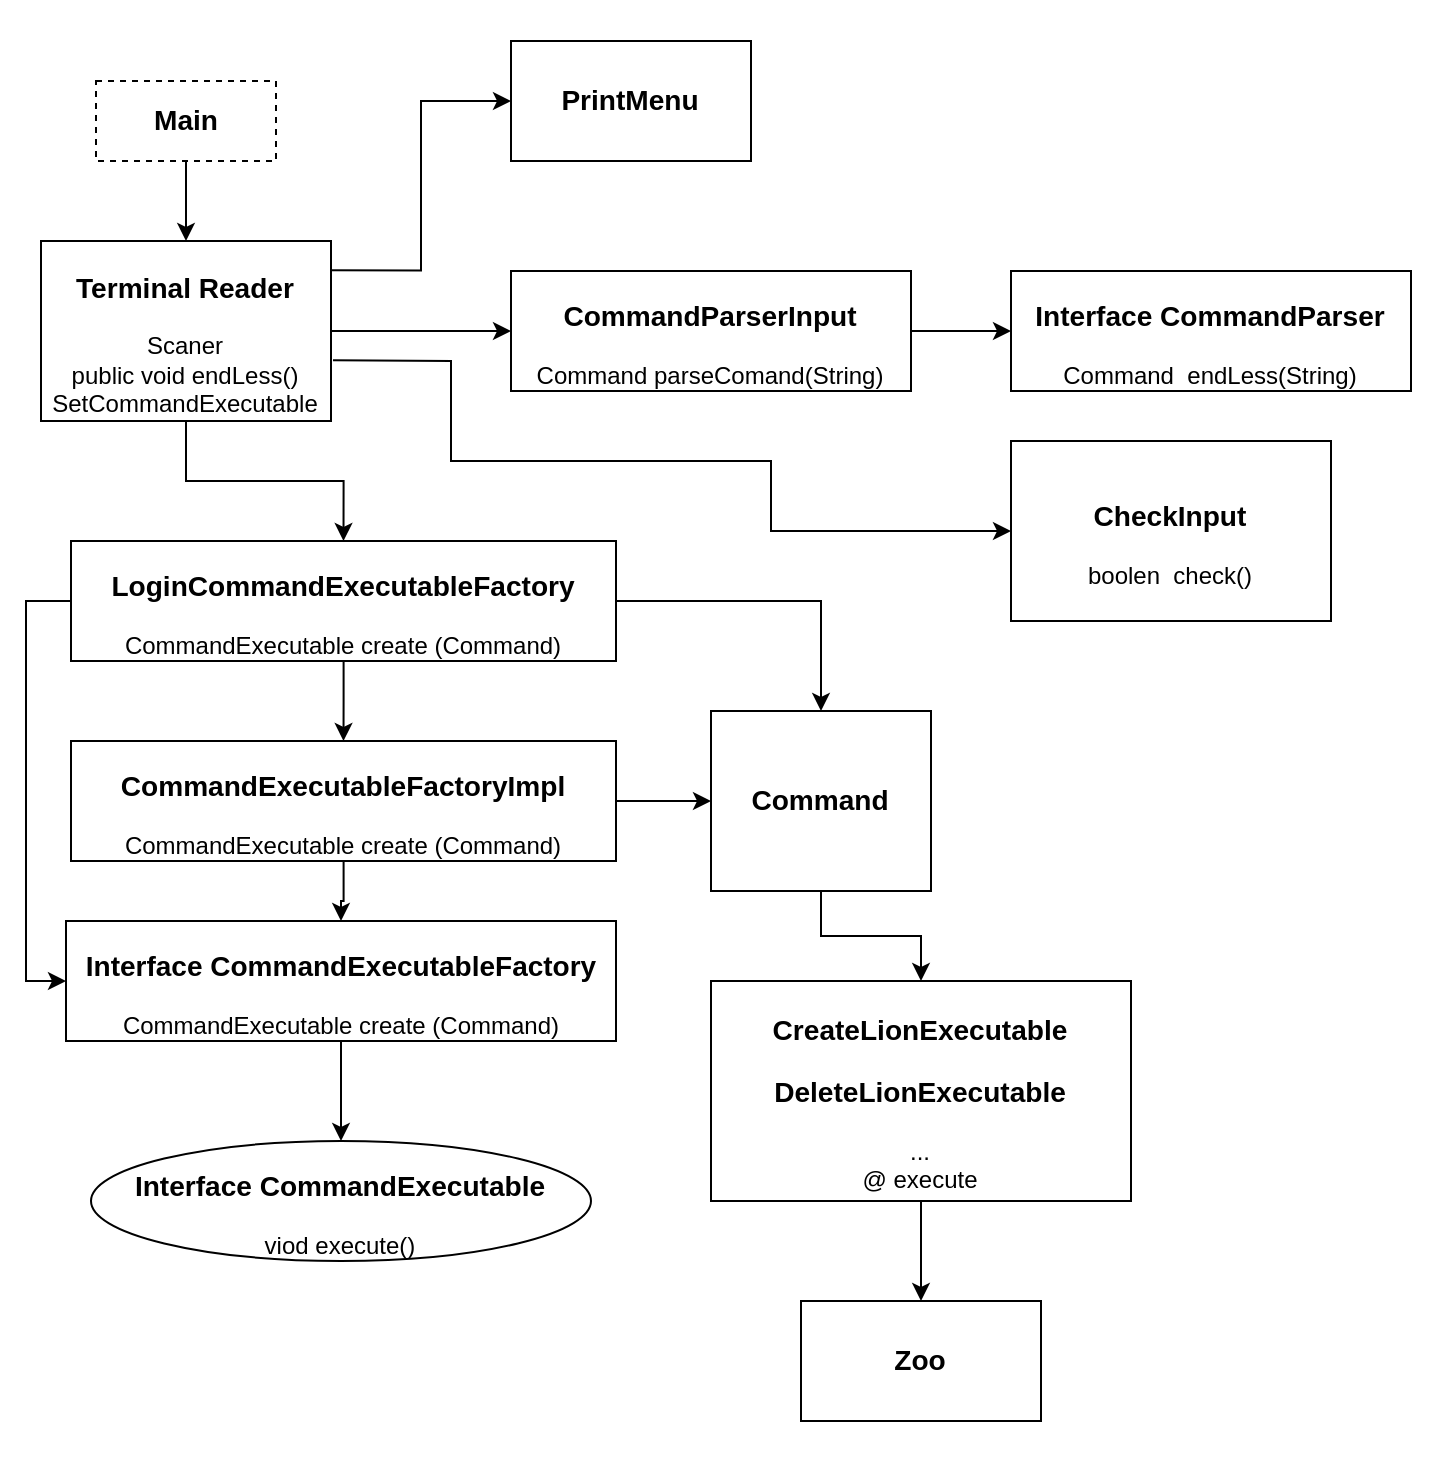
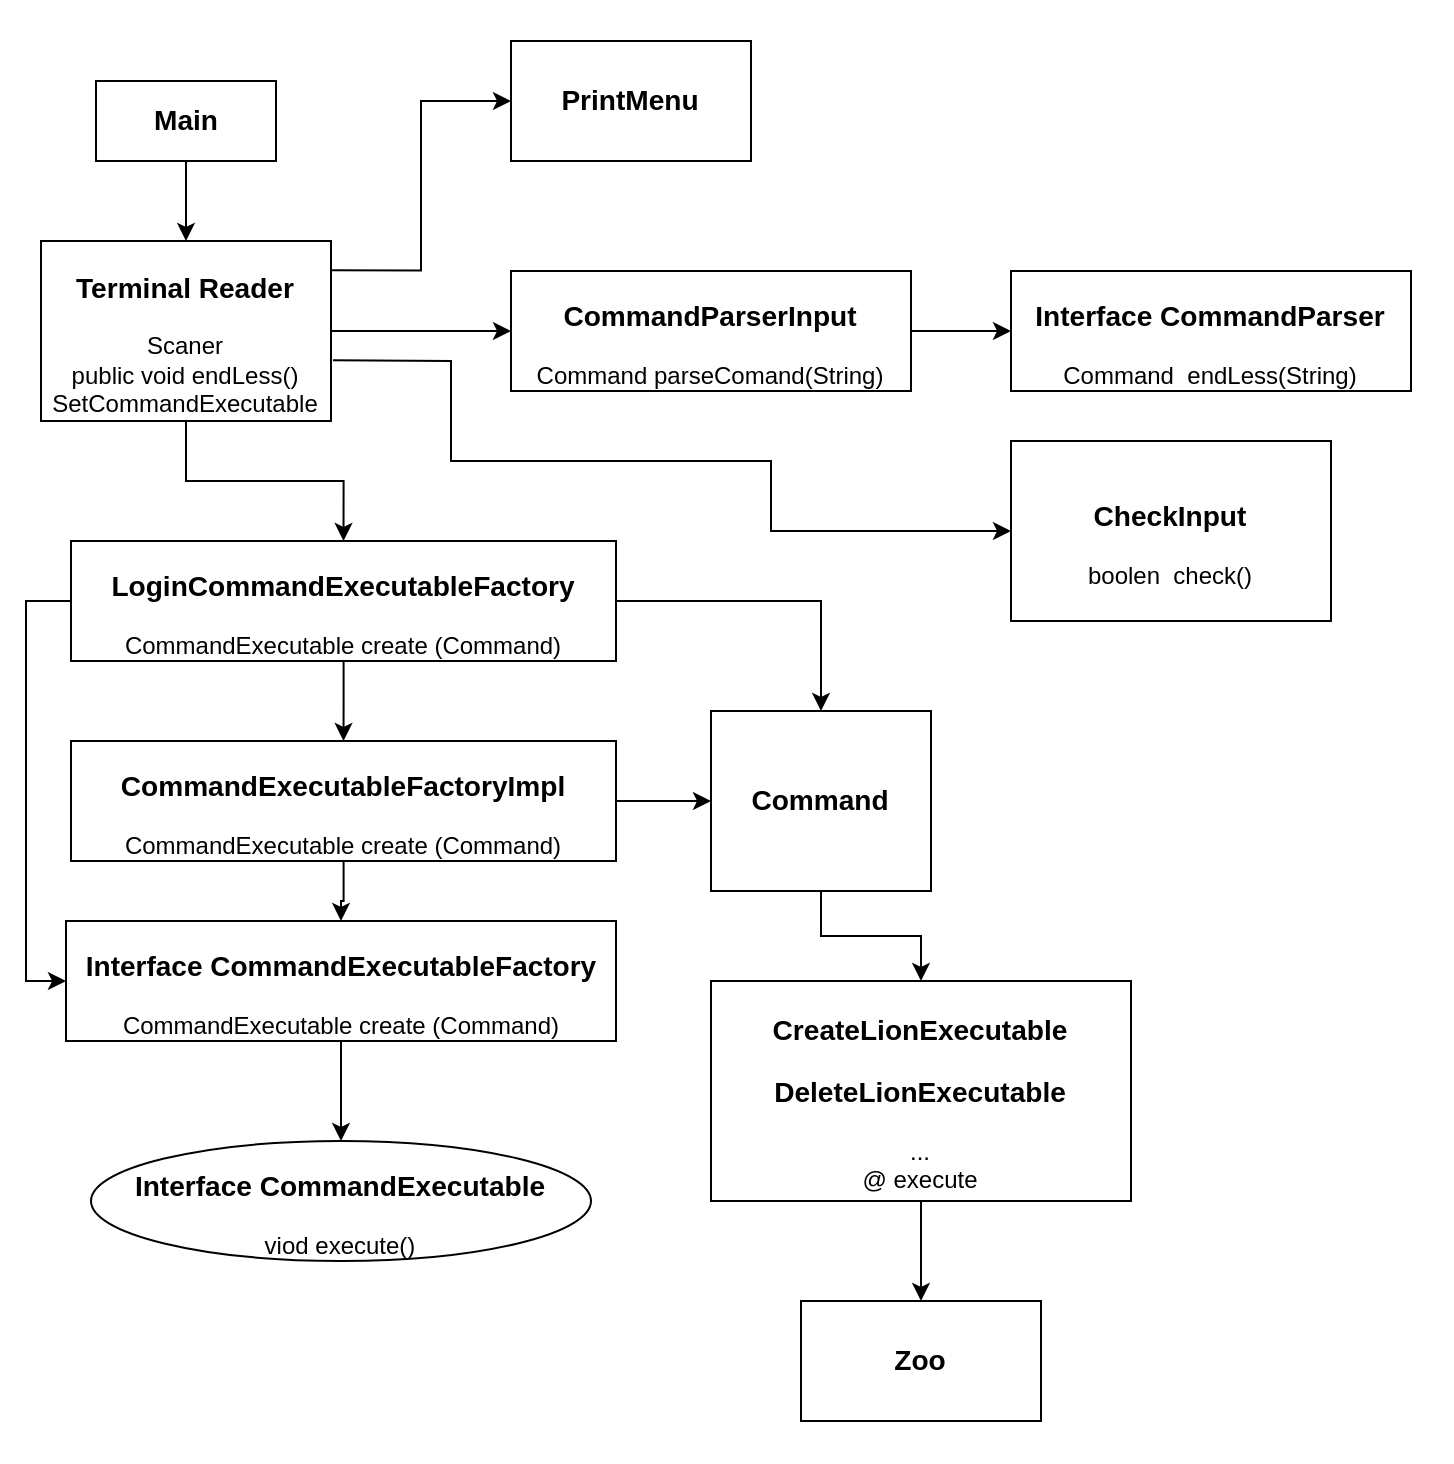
node "Main": style dashed -> solid
